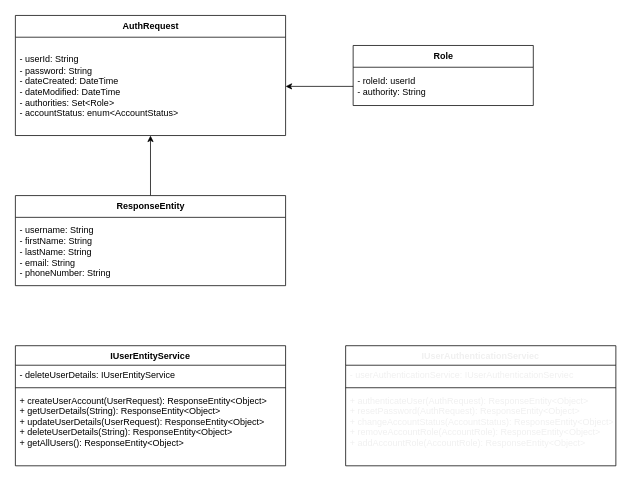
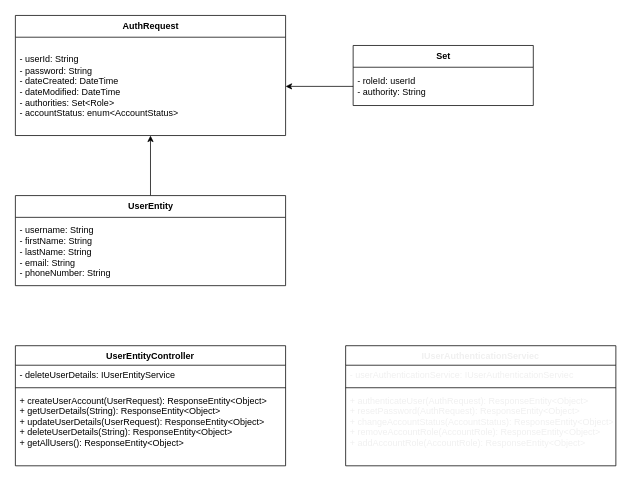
node "Role": label "Role" -> "Set"
node "ResponseEntity": label "ResponseEntity" -> "UserEntity"
node "IUserEntityService": label "IUserEntityService" -> "UserEntityController"
